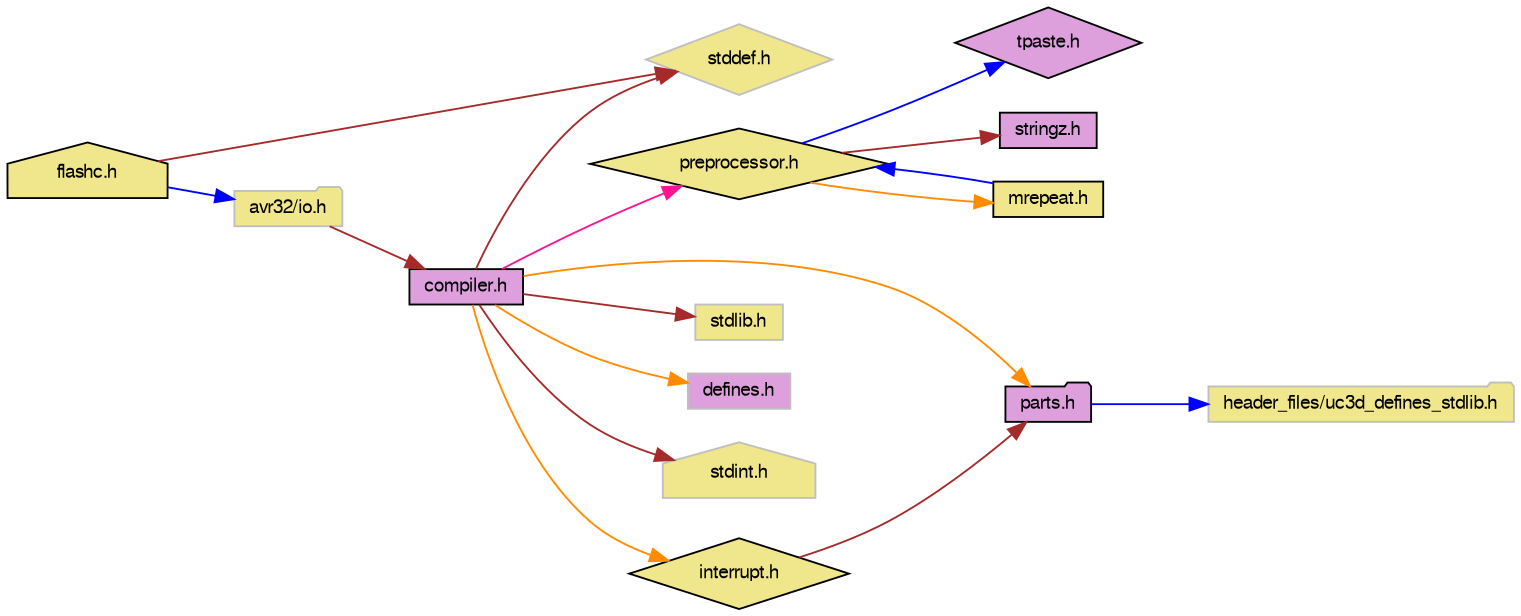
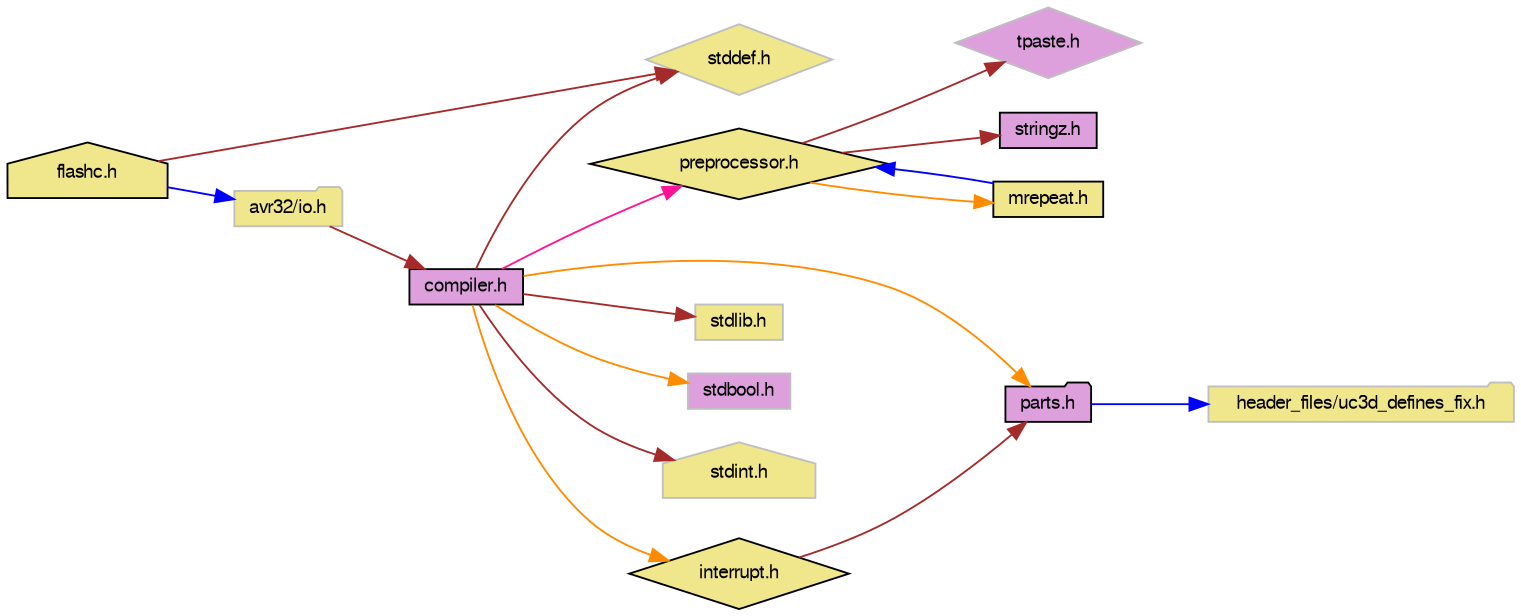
node "tpaste.h": color black -> grey75
edge "preprocessor.h" -> "tpaste.h": color blue -> brown
node "defines.h": label "defines.h" -> "stdbool.h"
node "header_files/uc3d_defines_stdlib.h": label "header_files/uc3d_defines_stdlib.h" -> "header_files/uc3d_defines_fix.h"
